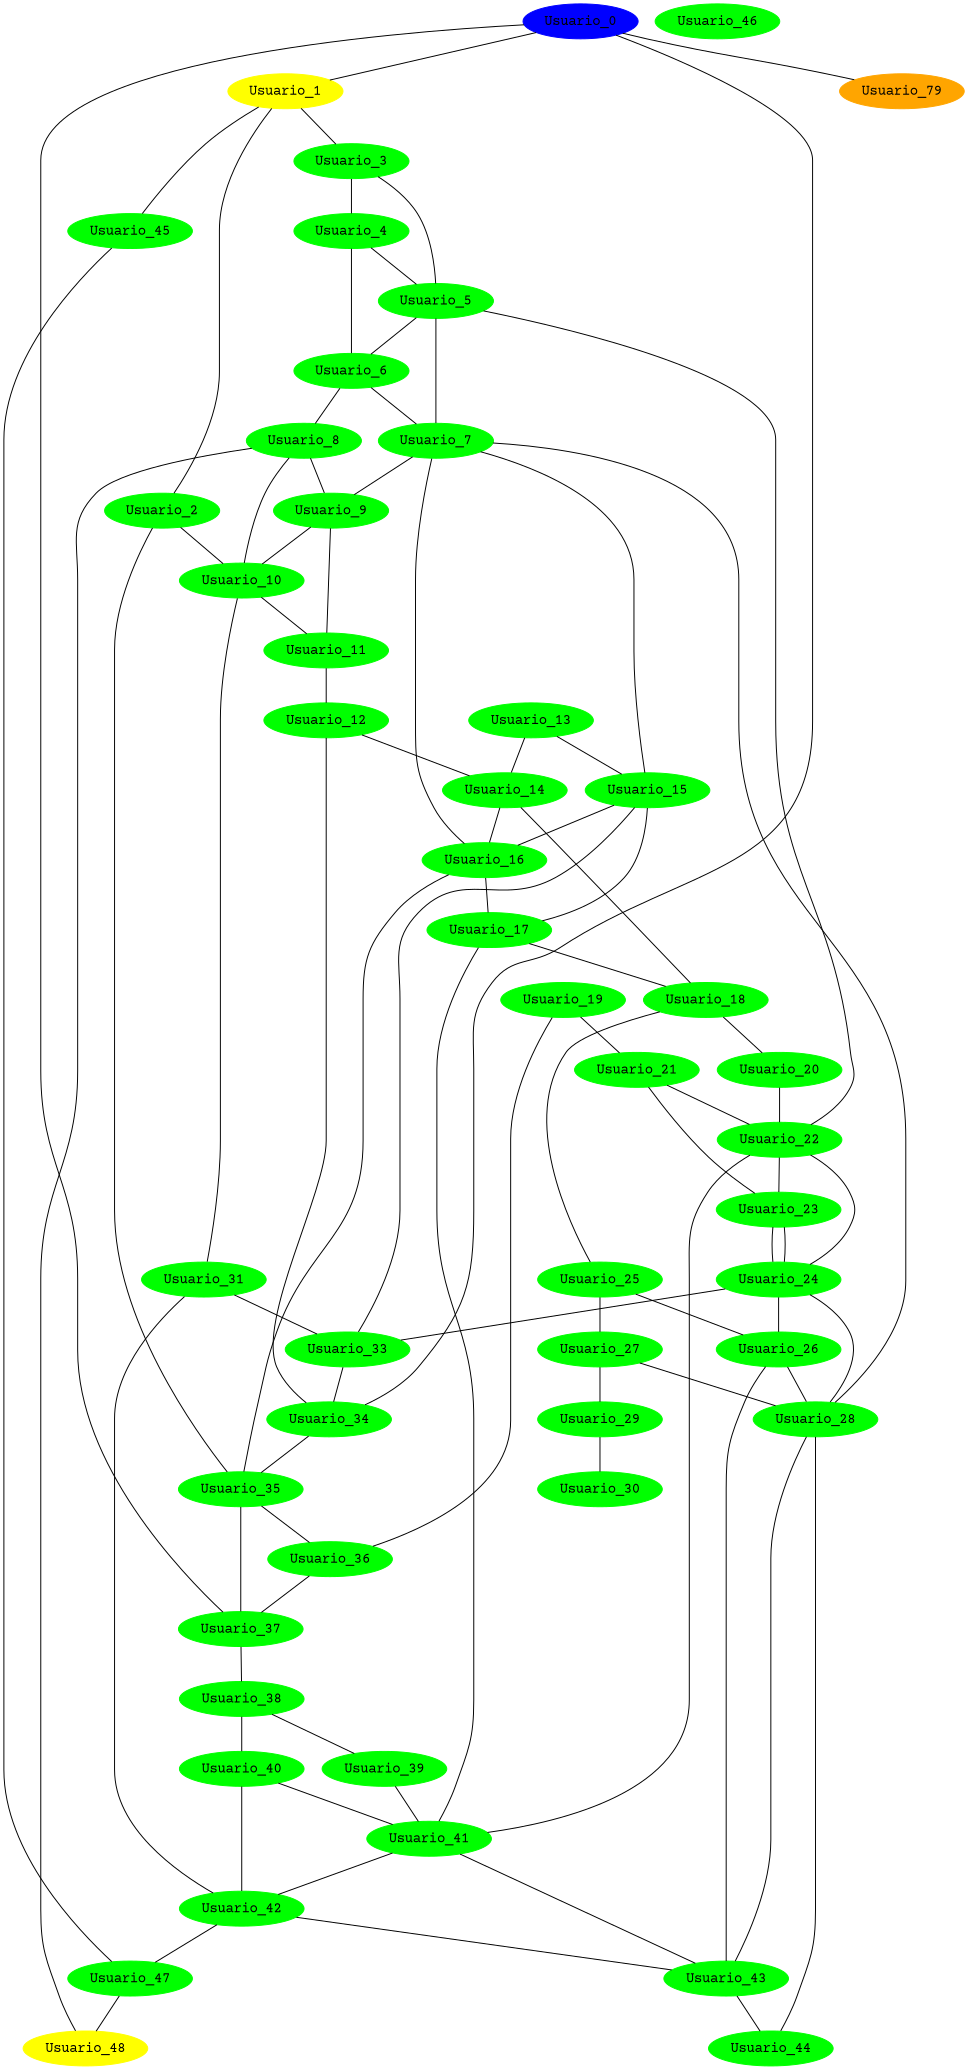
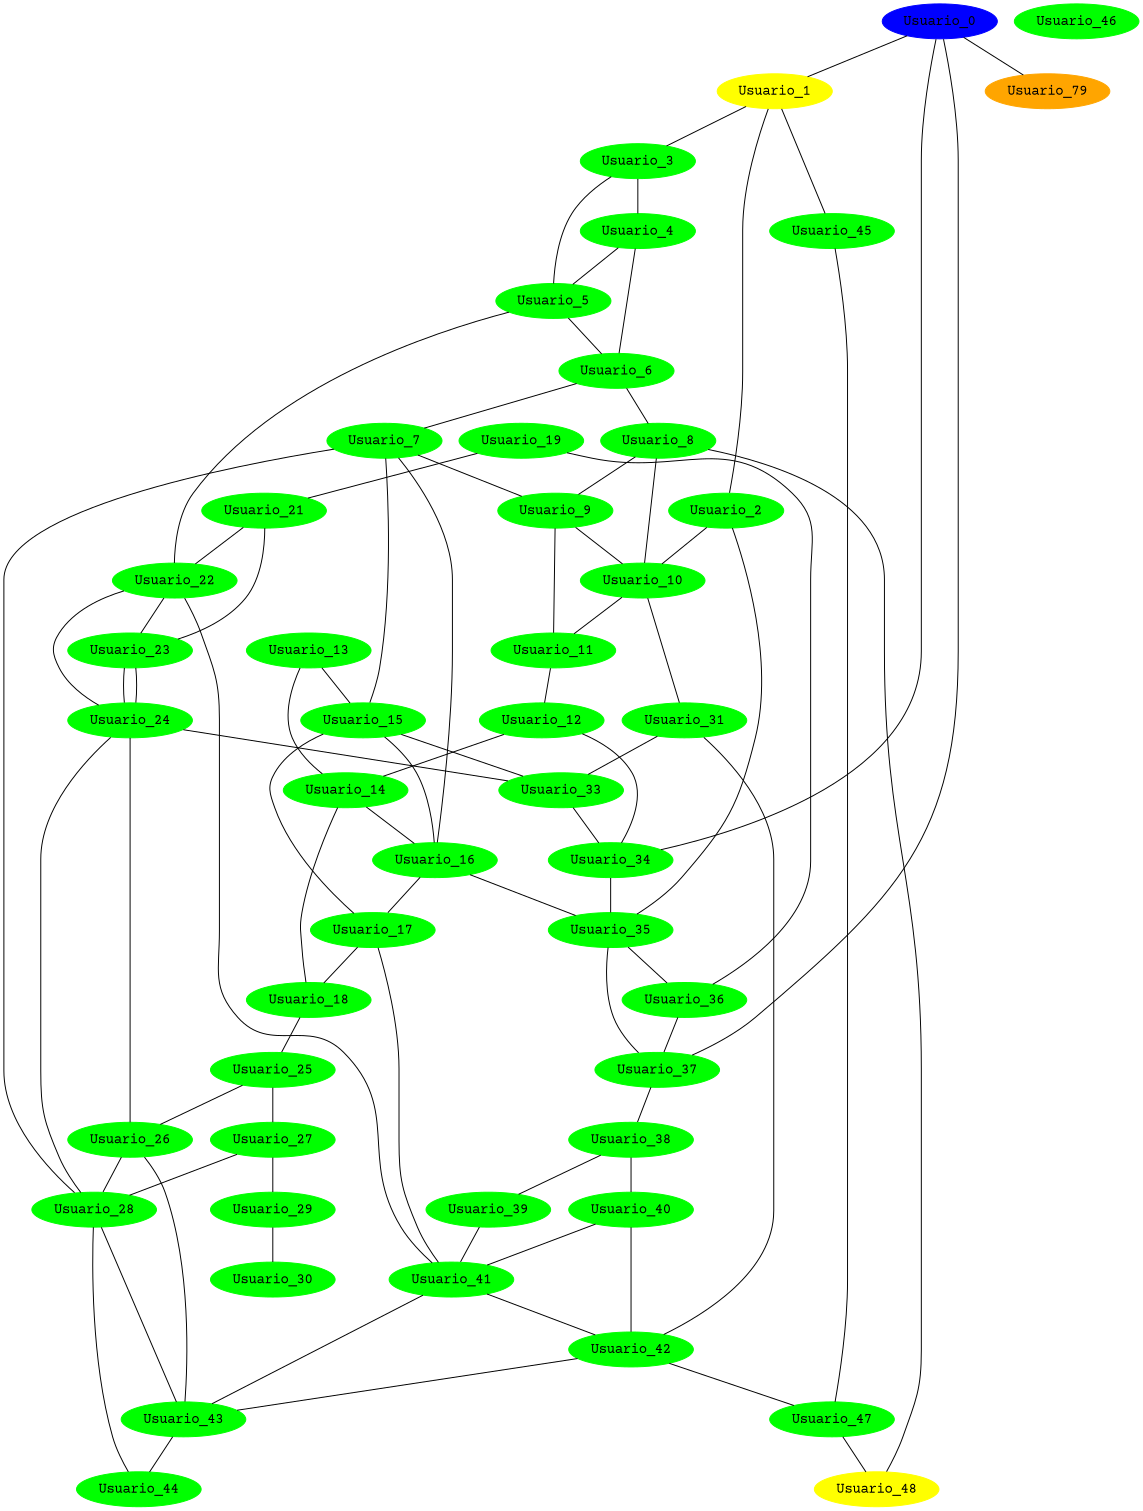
edge "Usuario_5" -- "Usuario_7": removed
node "Usuario_20": removed
